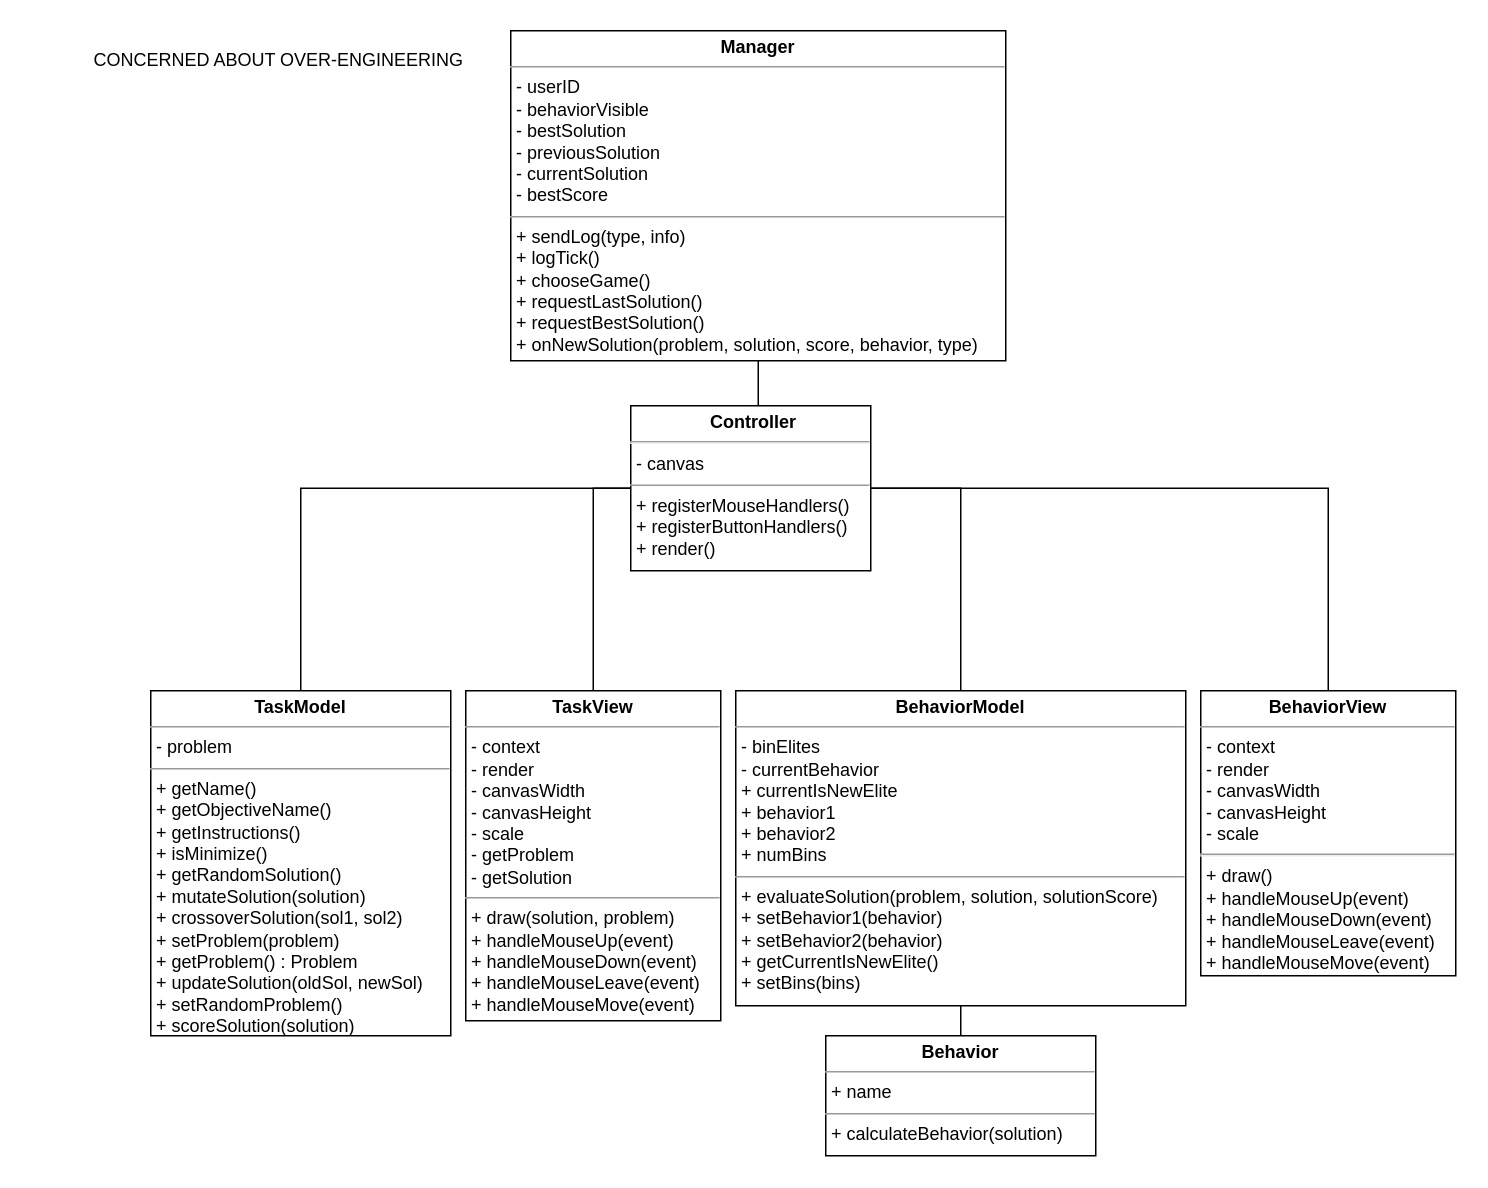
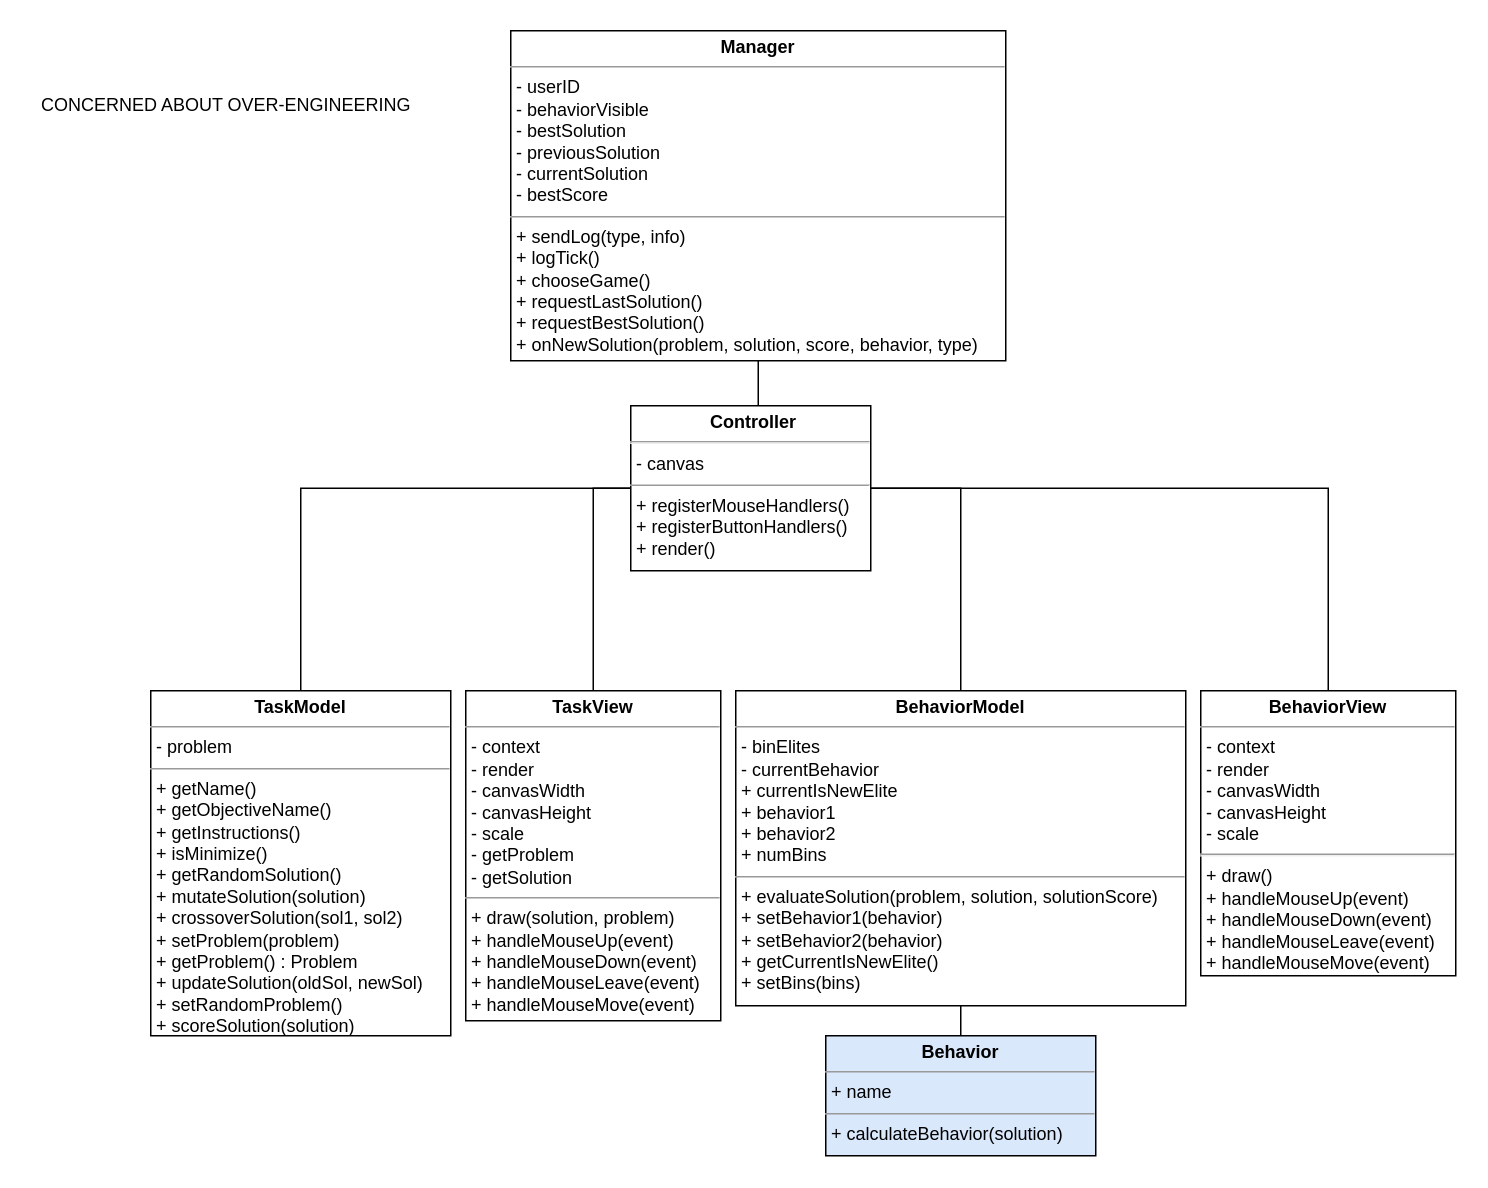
node "CONCERNED ABOUT OVER-ENGINEERING": moved (278, 61) -> (226, 106)
node "Behavior + name + calculateBehavior(solution)": fillcolor #ffffff -> #dae8fc
